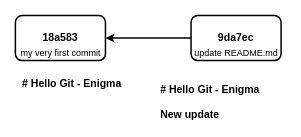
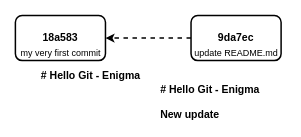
edge "9da7ec" -> "18a583": style solid -> dashed
node "# Hello Git - Enigma": moved (72, 83) -> (90, 75)
